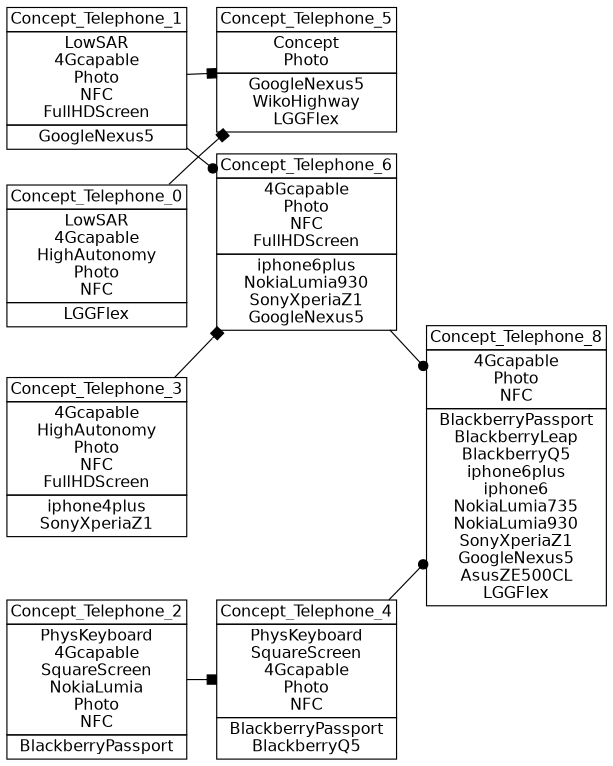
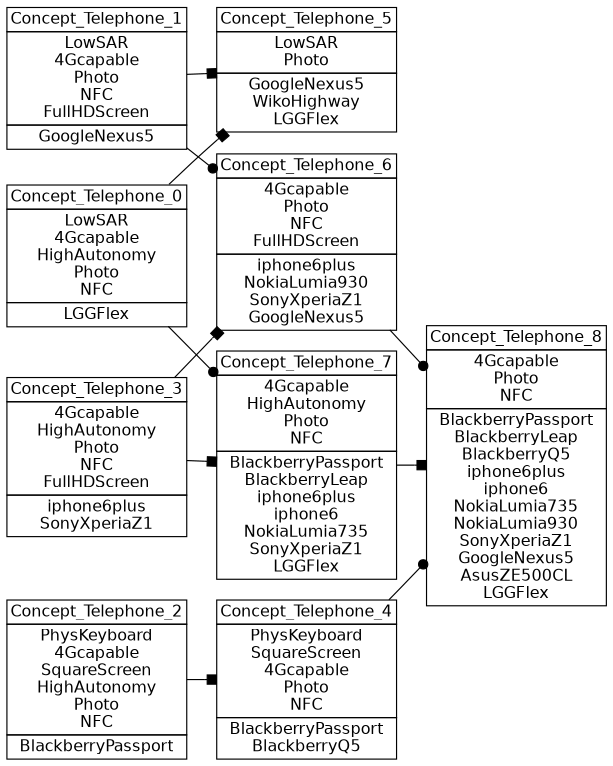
node "Concept_Telephone_5": text "Concept" -> "LowSAR"
node "Concept_Telephone_7": added
node "Concept_Telephone_3": text "iphone4plus" -> "iphone6plus"
node "Concept_Telephone_2": text "NokiaLumia" -> "HighAutonomy"
